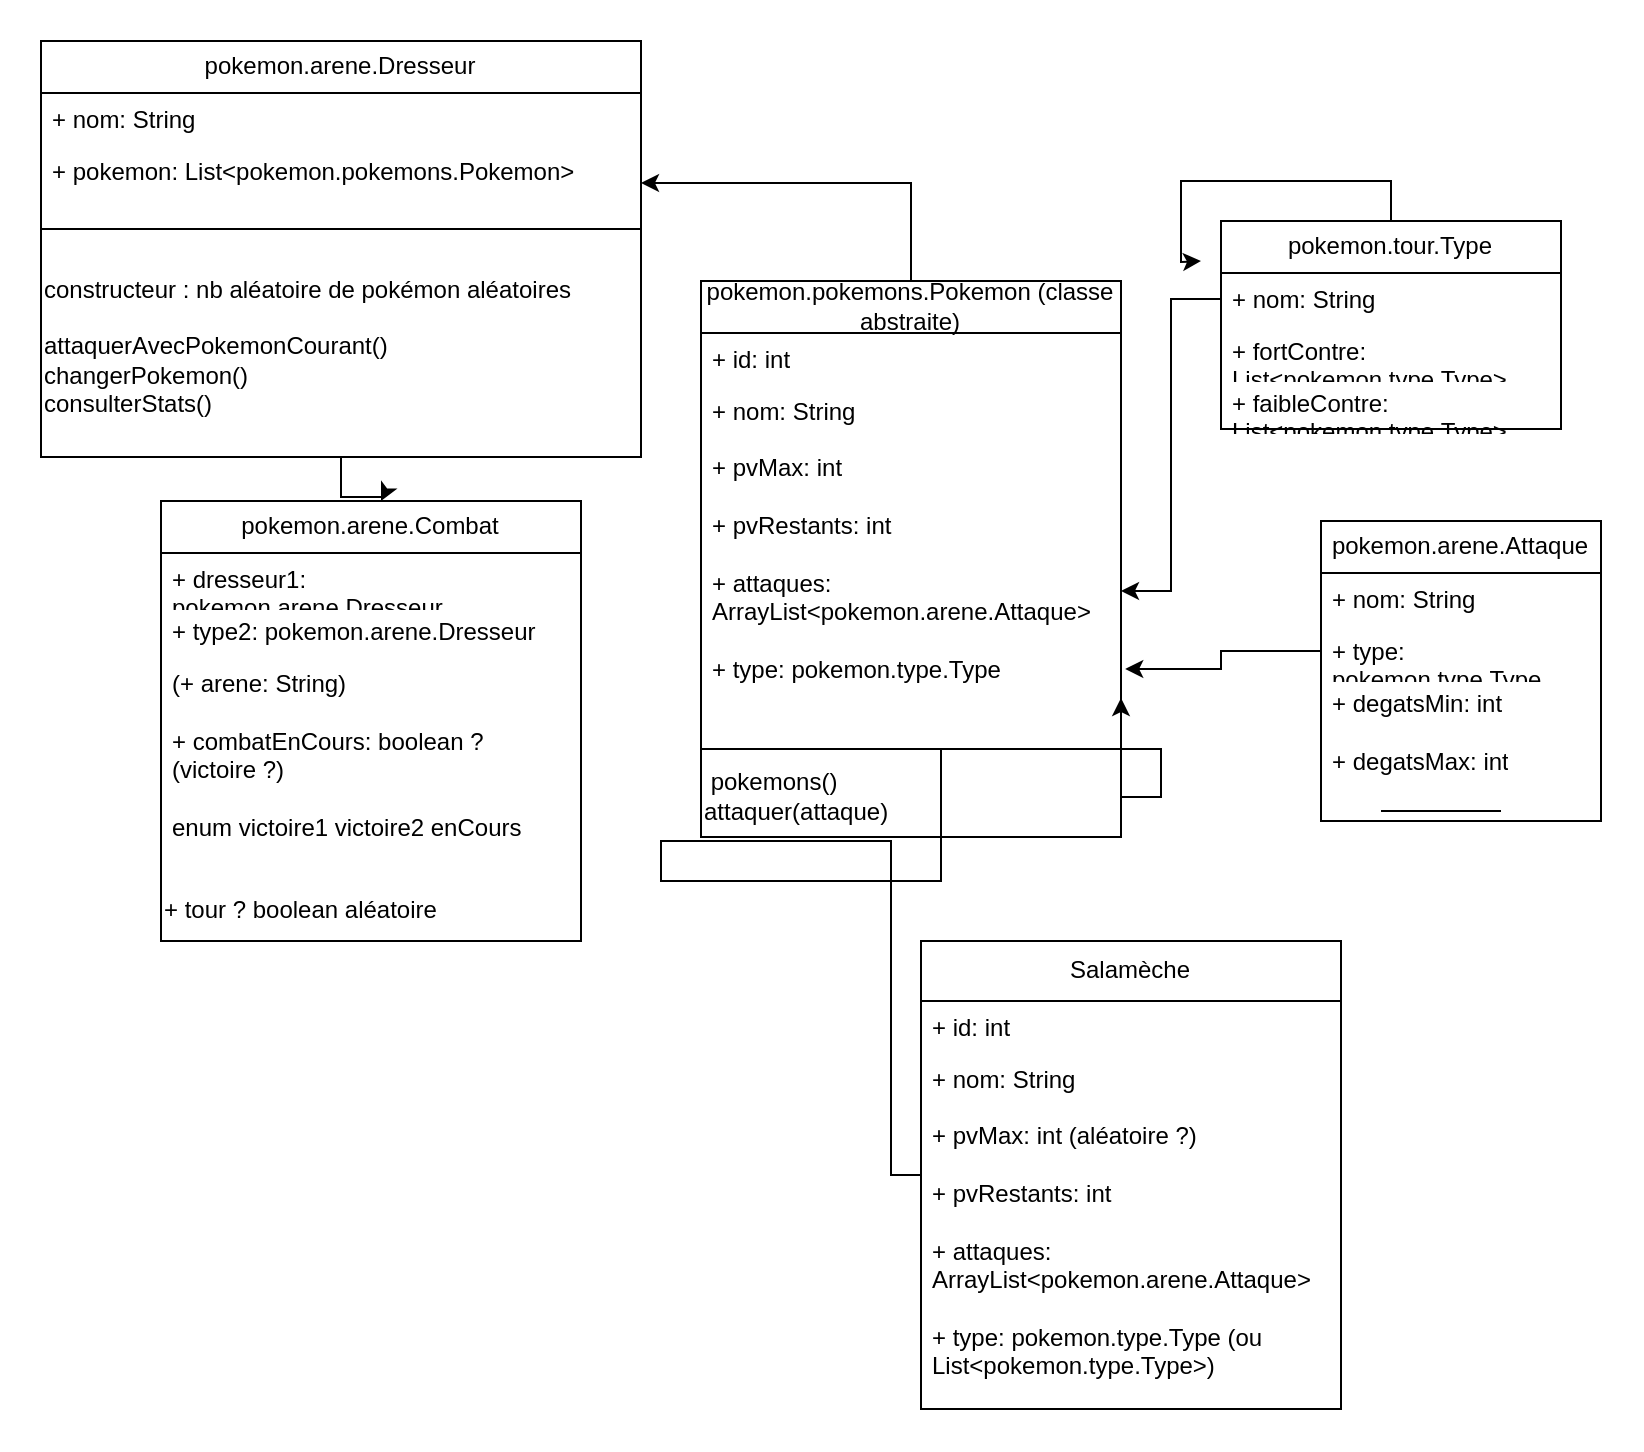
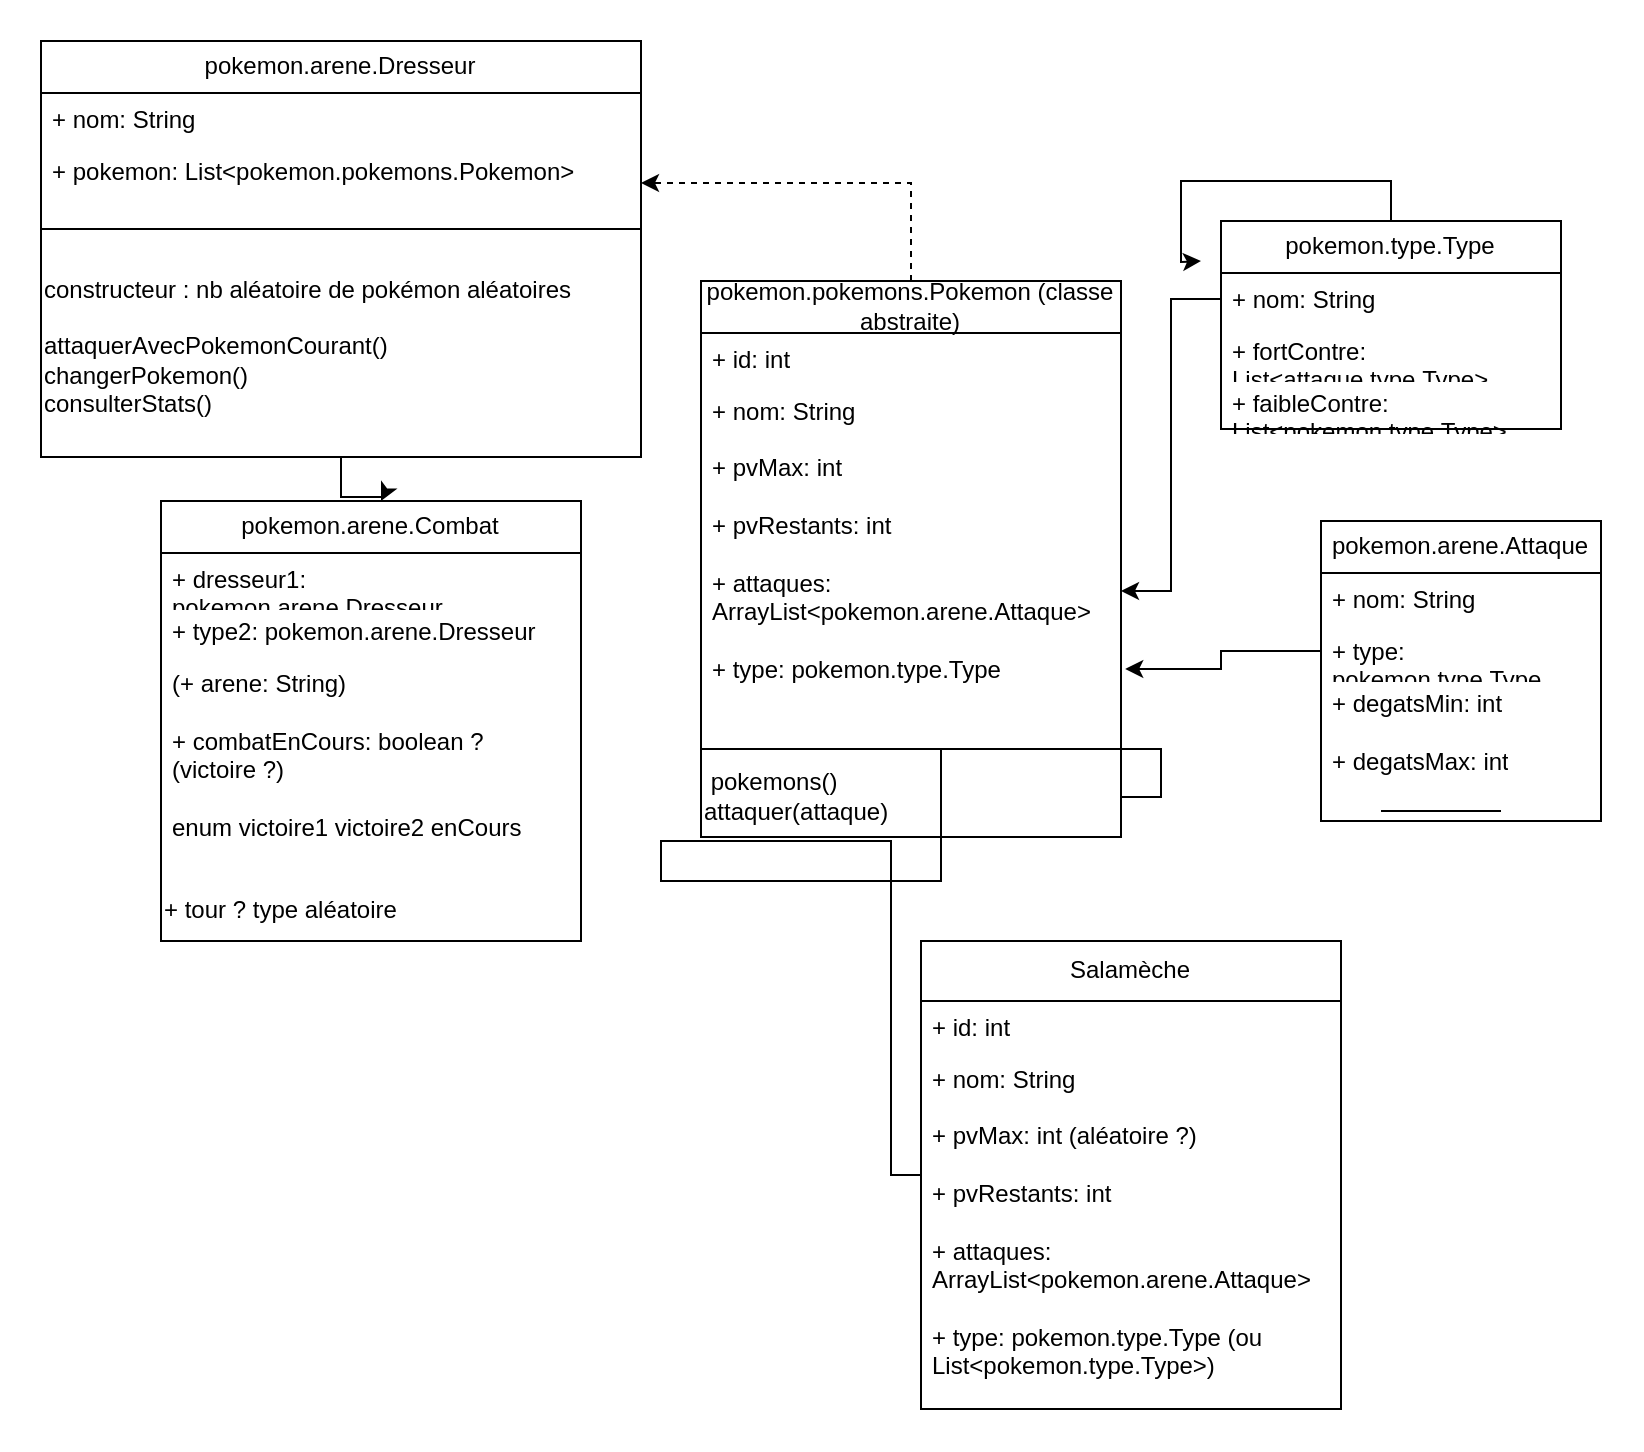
edge "pokemon.pokemons.Pokemon (classe abstraite)" -> "+ pokemon: List<pokemon.pokemons.Pokemon>": style solid -> dashed
node "pokemon.tour.Type": label "pokemon.tour.Type" -> "pokemon.type.Type"
node "+ fortContre: List<pokemon.type.Type>": label "+ fortContre: List<pokemon.type.Type>" -> "+ fortContre: List<attaque.type.Type>"
edge "Salamèche" -> "pokemon.pokemons.Pokemon (classe abstraite)": arrowhead classic -> none
node "+ tour ? boolean aléatoire": label "+ tour ? boolean aléatoire" -> "+ tour ? type aléatoire"
